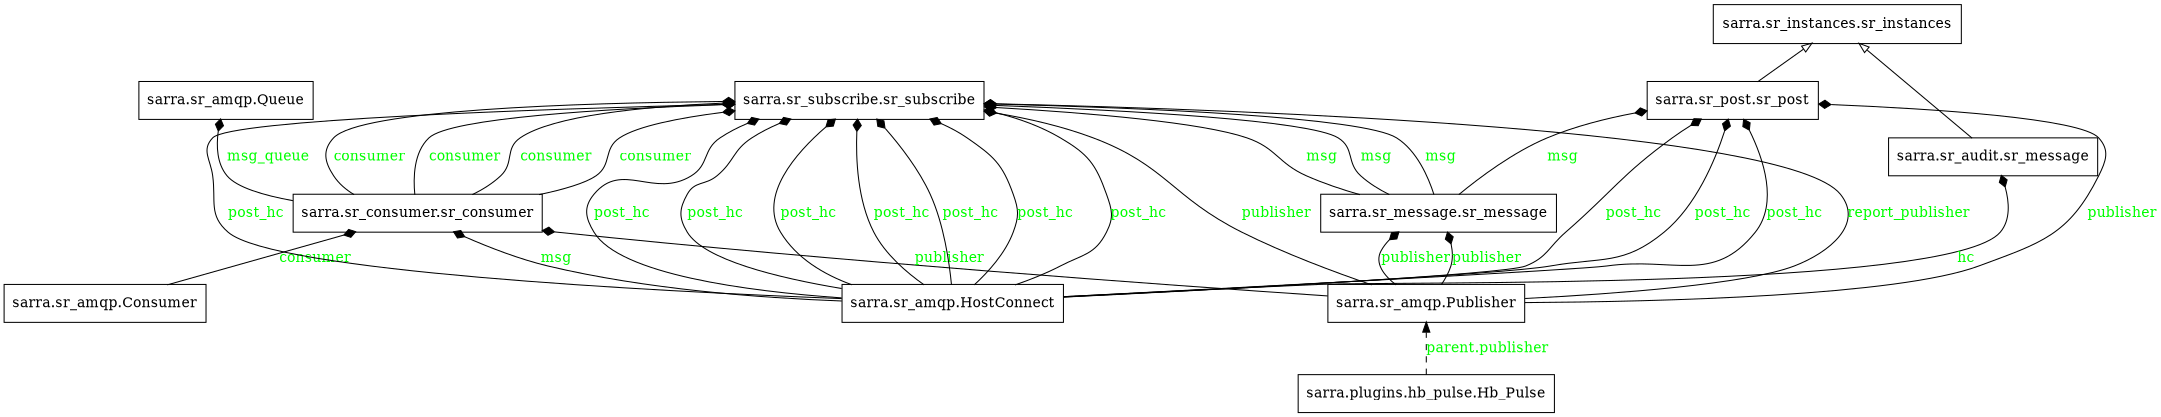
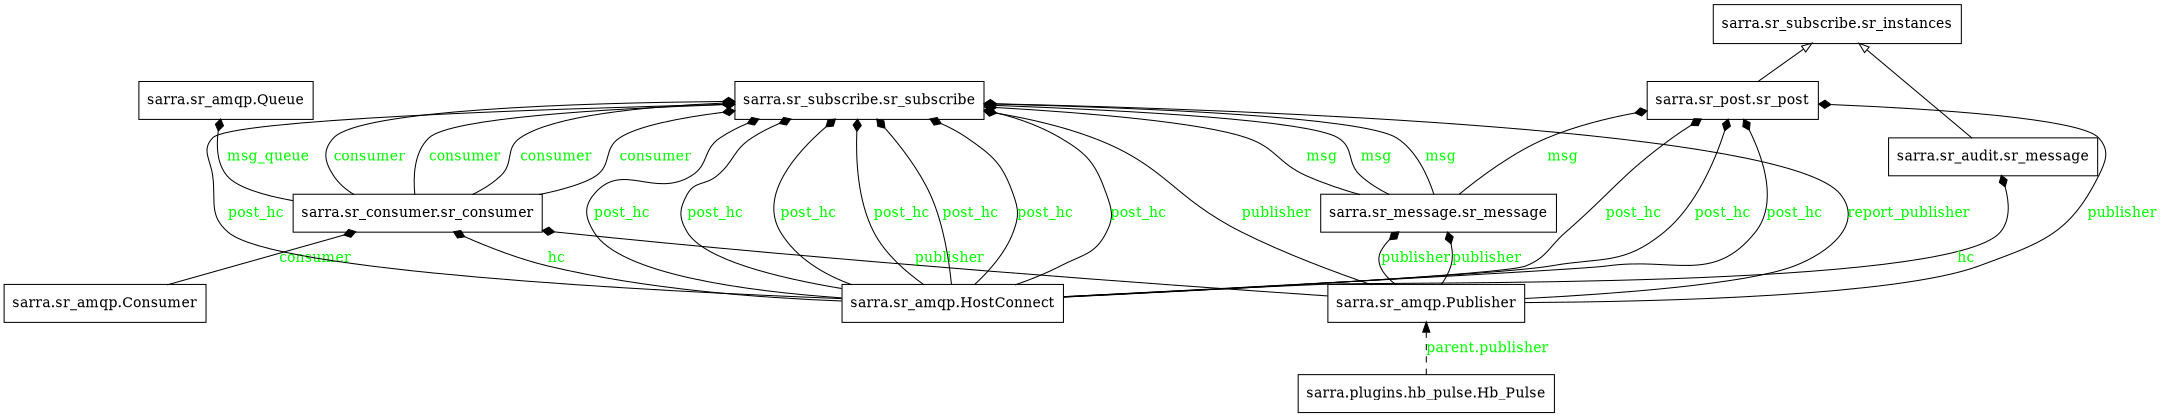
node "sarra.sr_instances.sr_instances": label "sarra.sr_instances.sr_instances" -> "sarra.sr_subscribe.sr_instances"
edge "sarra.sr_amqp.HostConnect" -> "sarra.sr_consumer.sr_consumer": label "msg" -> "hc"
